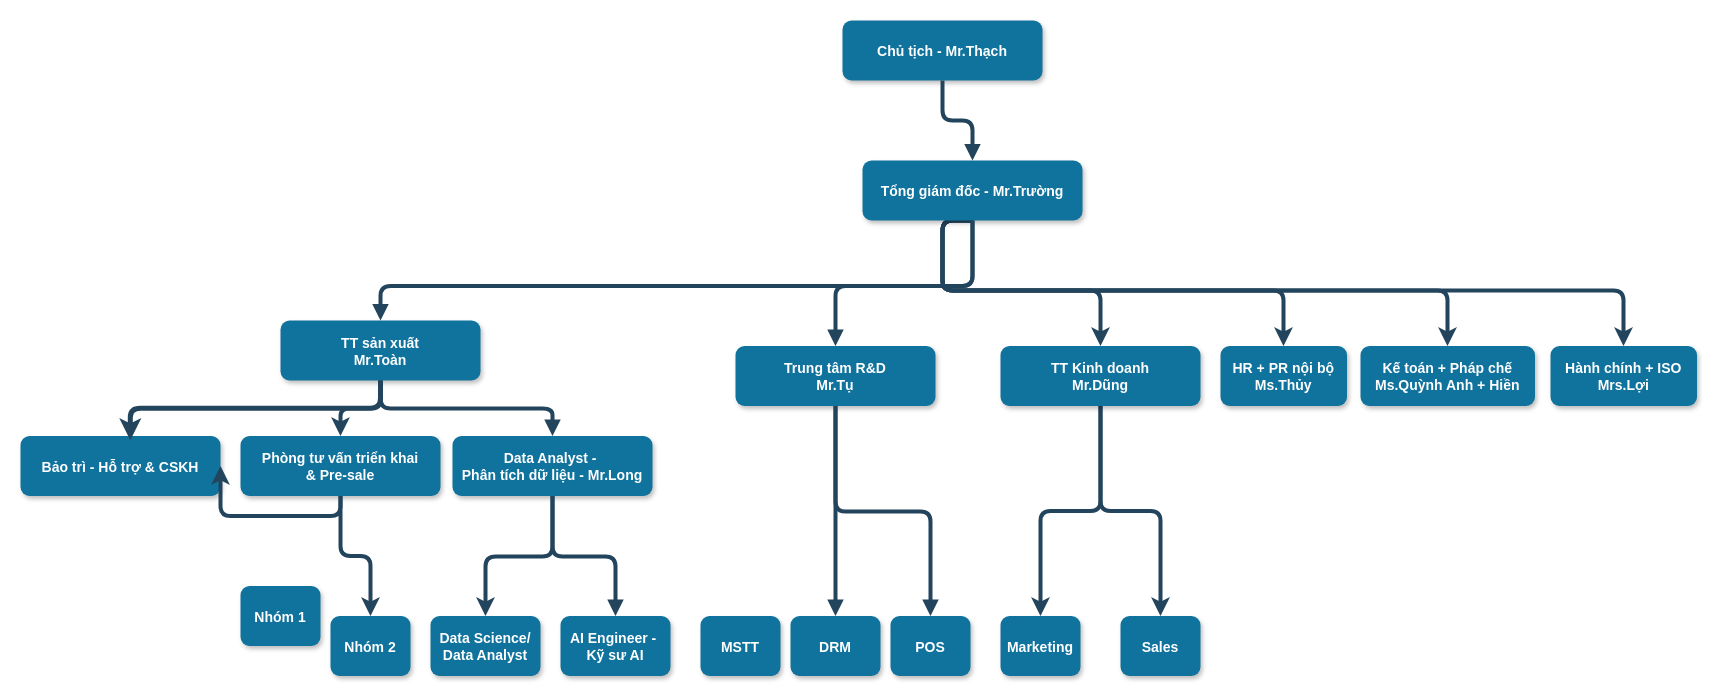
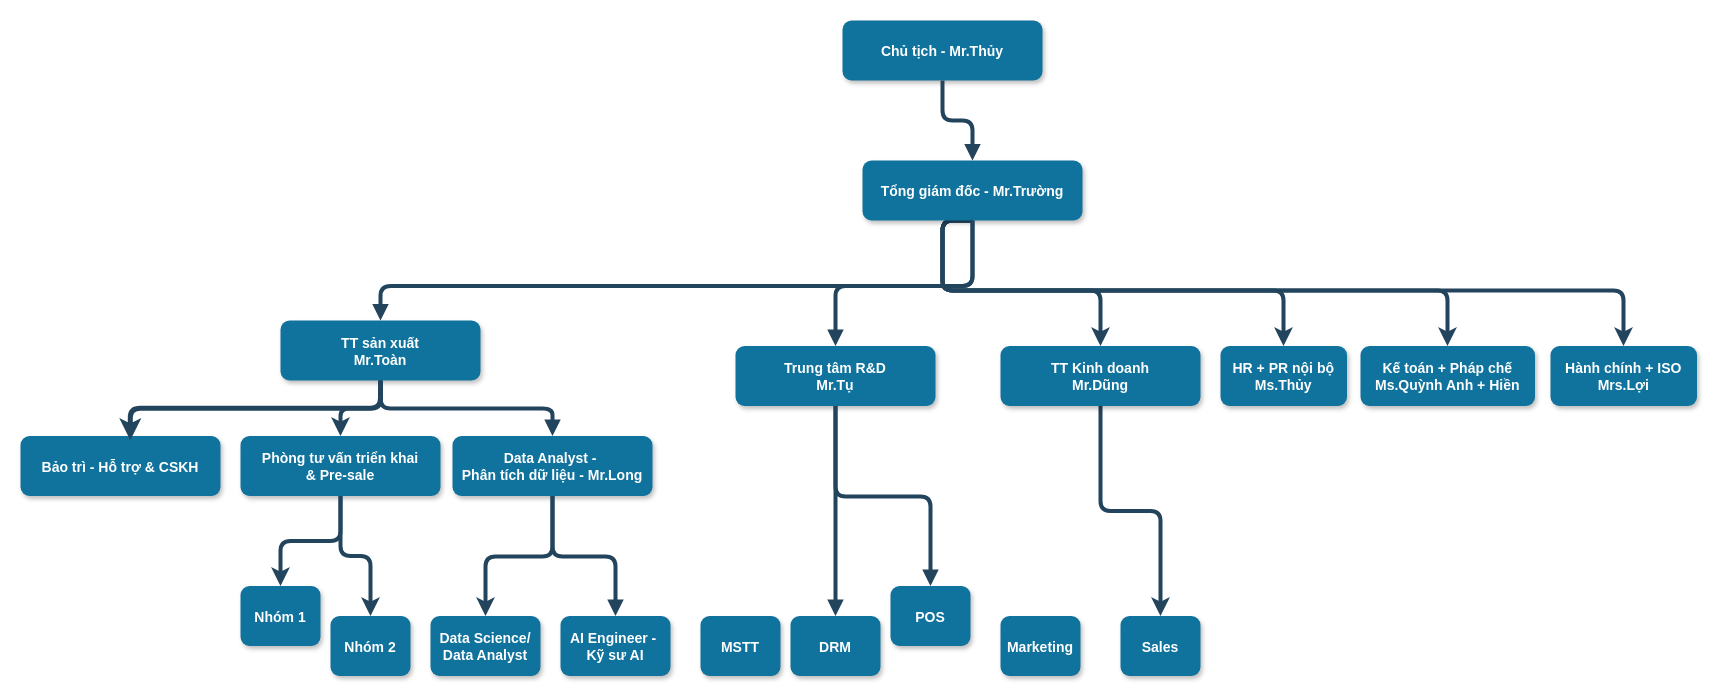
node "Chủ tịch - Mr.Thạch": label "Chủ tịch - Mr.Thạch" -> "Chủ tịch - Mr.Thủy"
edge "Phòng tư vấn triển khai & Pre-sale" -> "Bảo trì - Hỗ trợ & CSKH": now "Phòng tư vấn triển khai & Pre-sale" -> "Nhóm 1"
edge "TT Kinh doanh Mr.Dũng" -> "Marketing": removed
node "POS": moved (931, 646) -> (931, 616)
